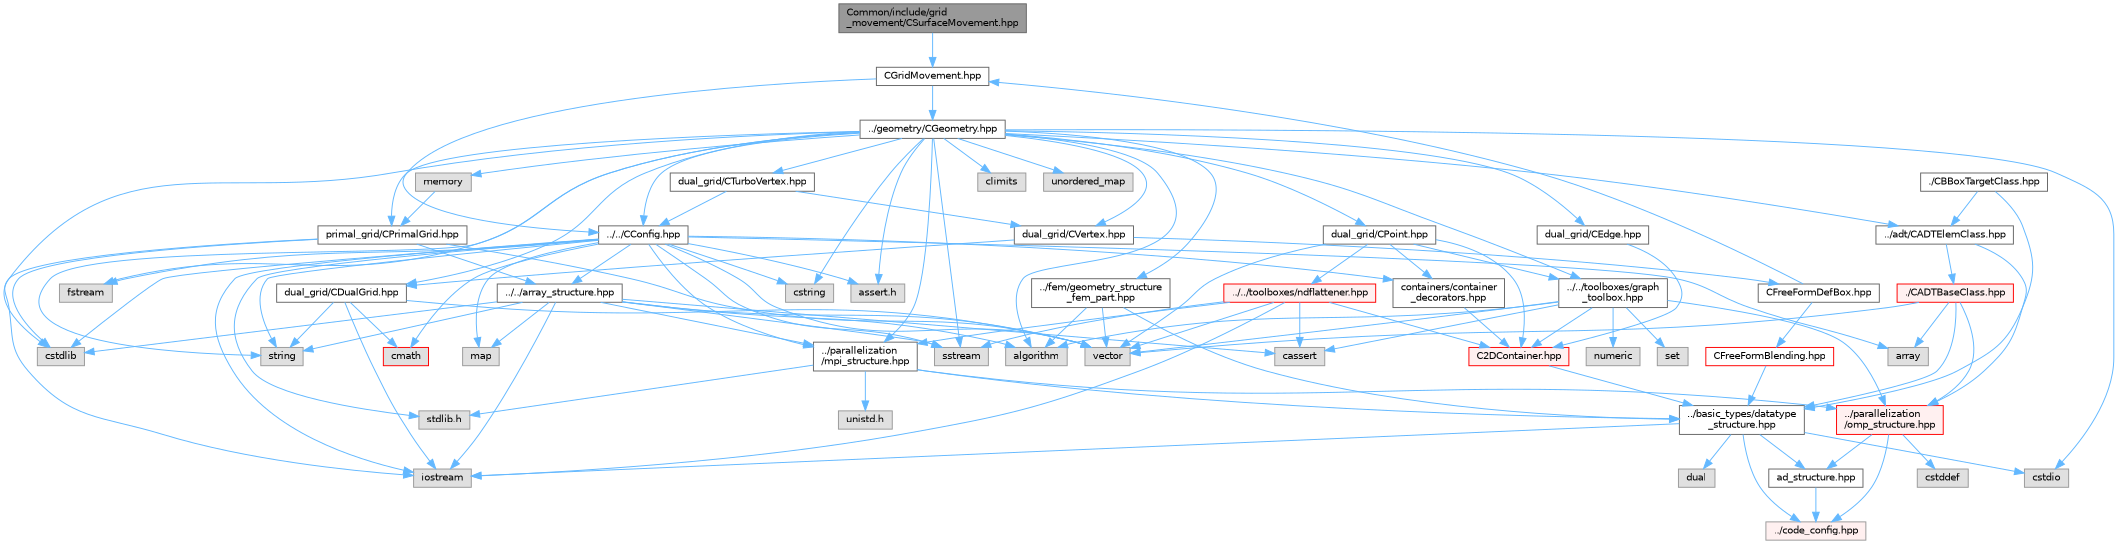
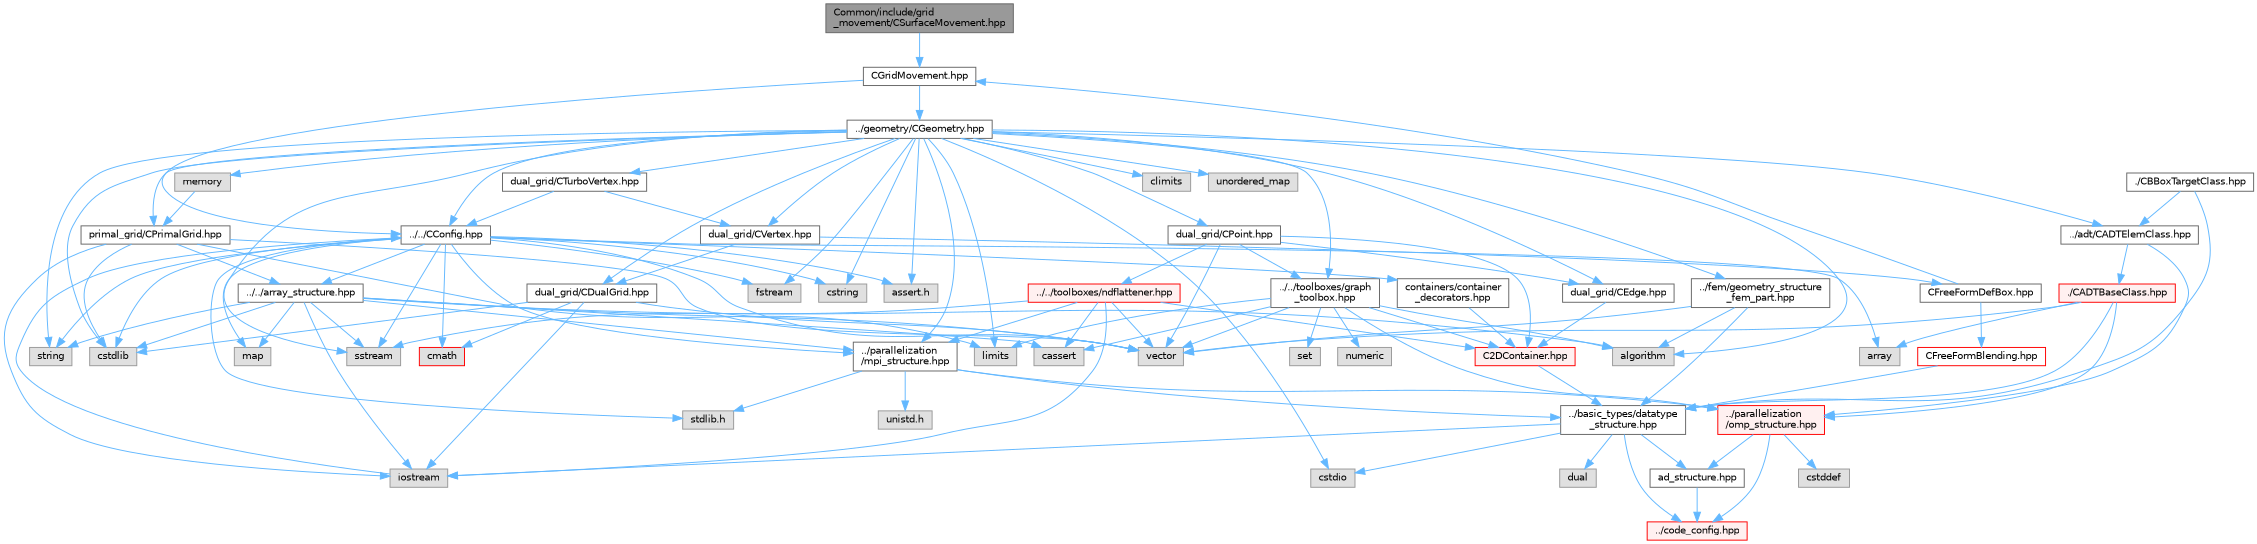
edge "dual_grid/CPoint.hpp" -> "containers/container _decorators.hpp": now "dual_grid/CPoint.hpp" -> "dual_grid/CEdge.hpp"
edge "../../CConfig.hpp" -> "iostream": reversed
edge "dual_grid/CDualGrid.hpp" -> "string": now "dual_grid/CDualGrid.hpp" -> "cstdlib"
node "limits": added
node "../code_config.hpp": color grey60 -> red
